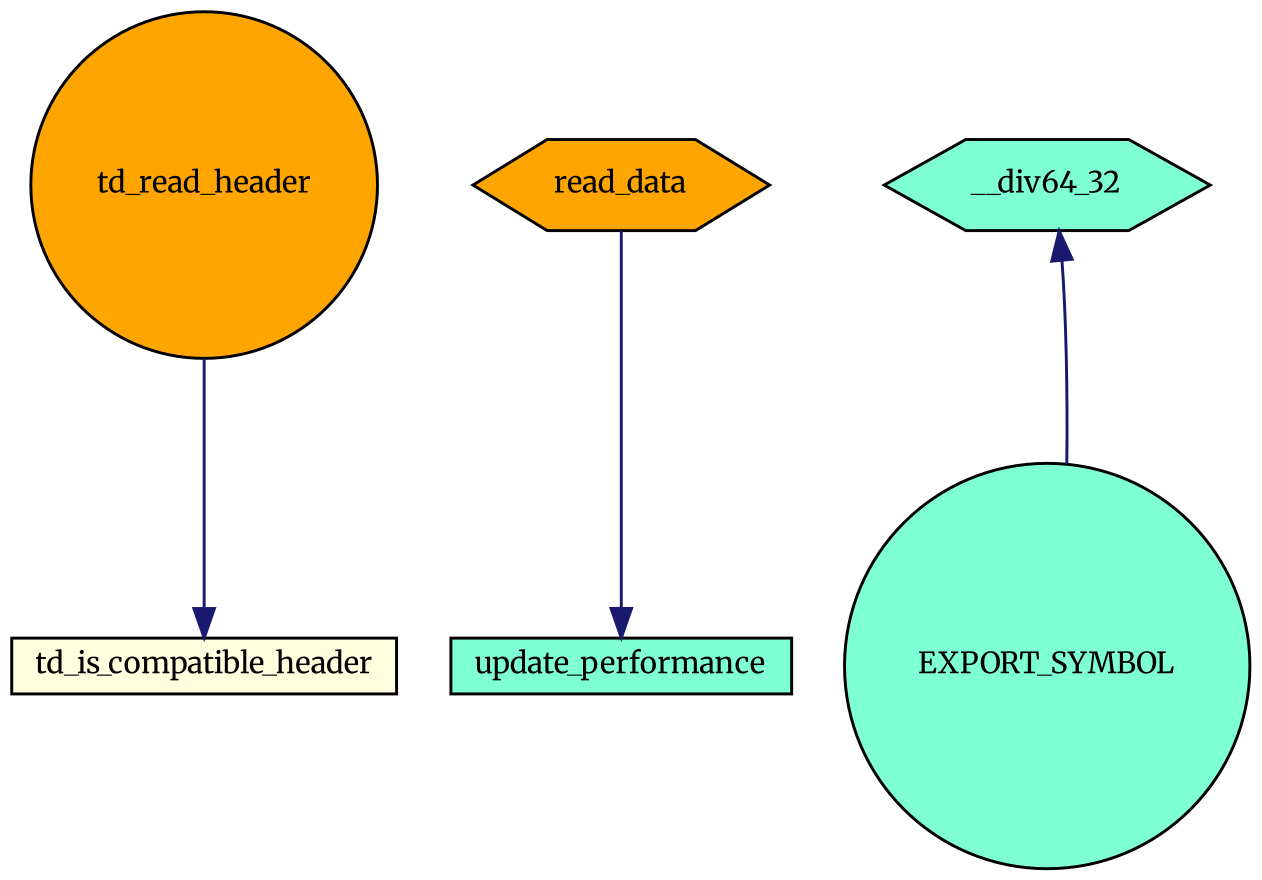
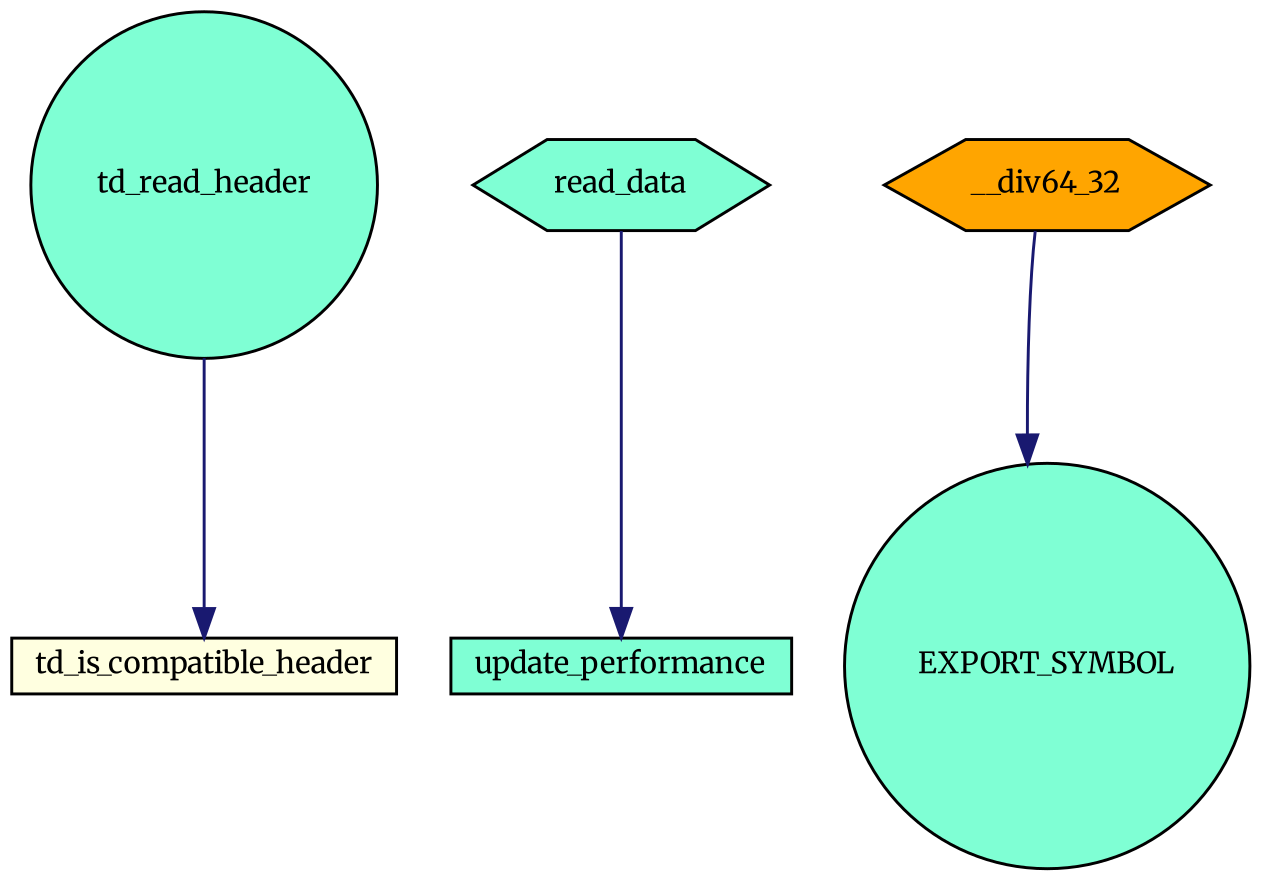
node "td_read_header": fillcolor orange -> aquamarine
node "read_data": fillcolor orange -> aquamarine
node "__div64_32": fillcolor aquamarine -> orange
edge "EXPORT_SYMBOL" -> "__div64_32": reversed
